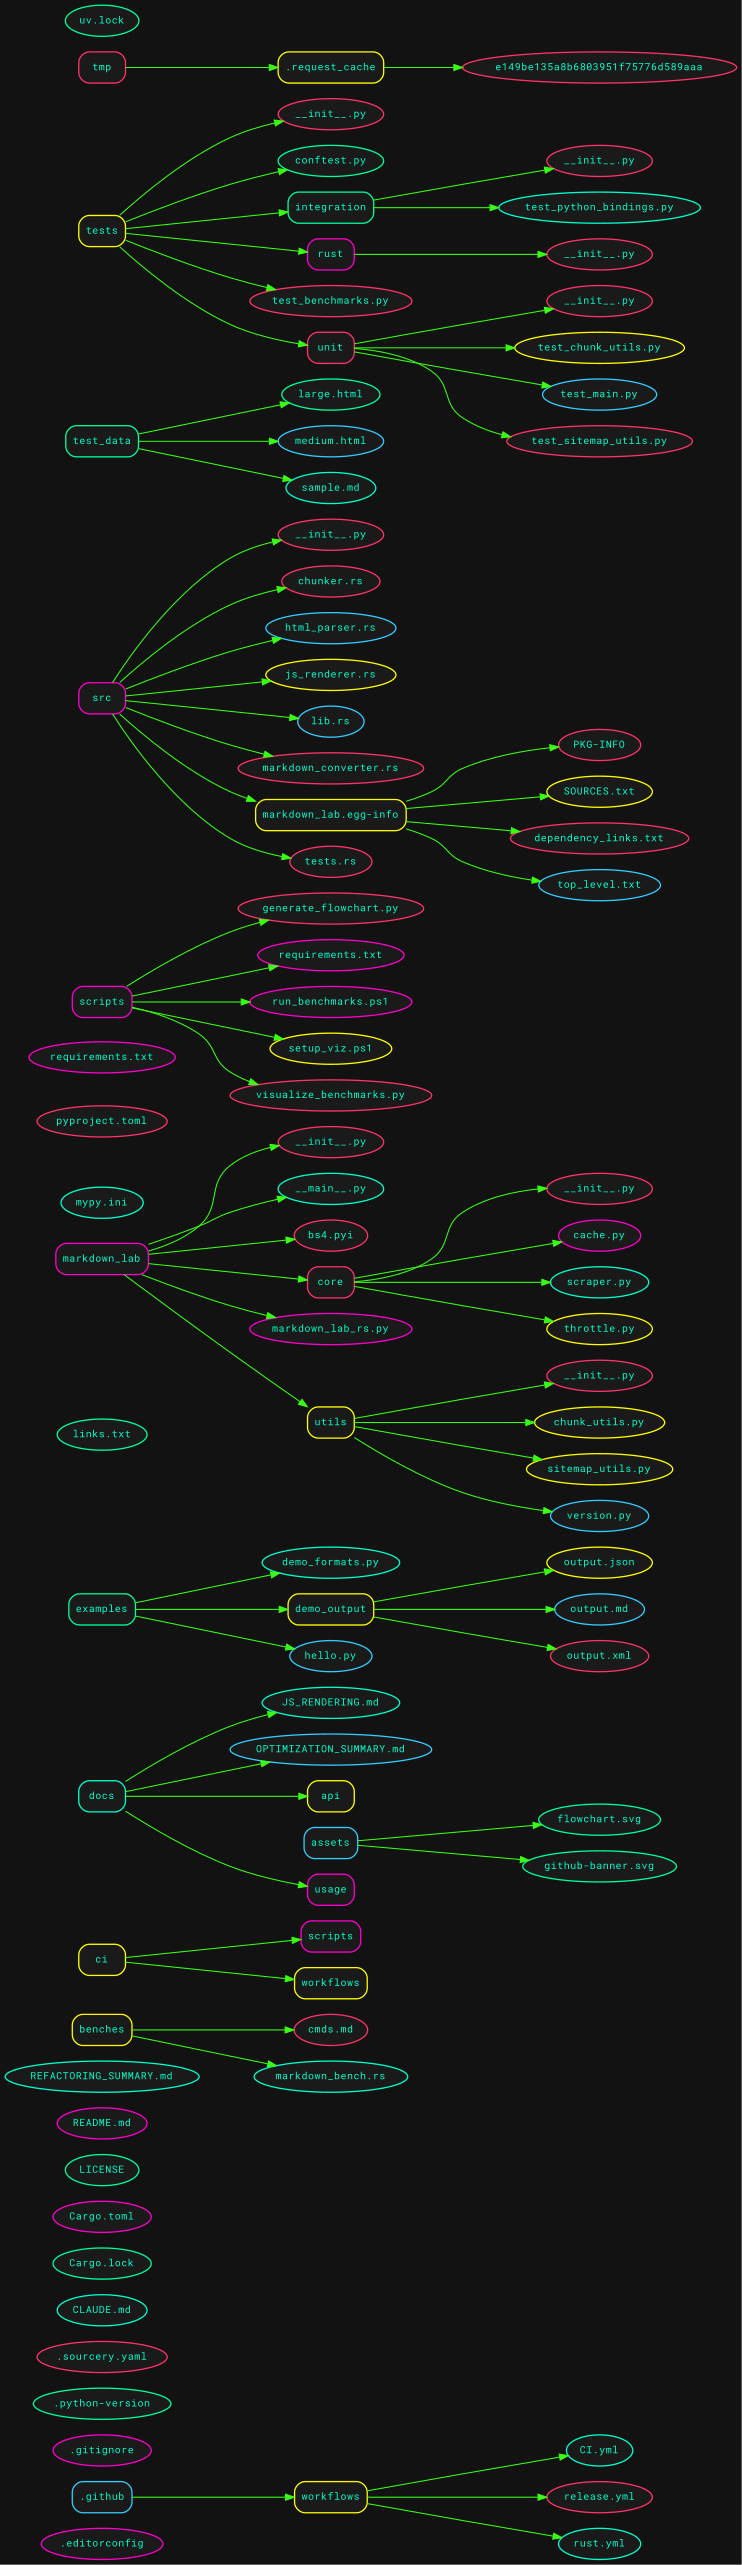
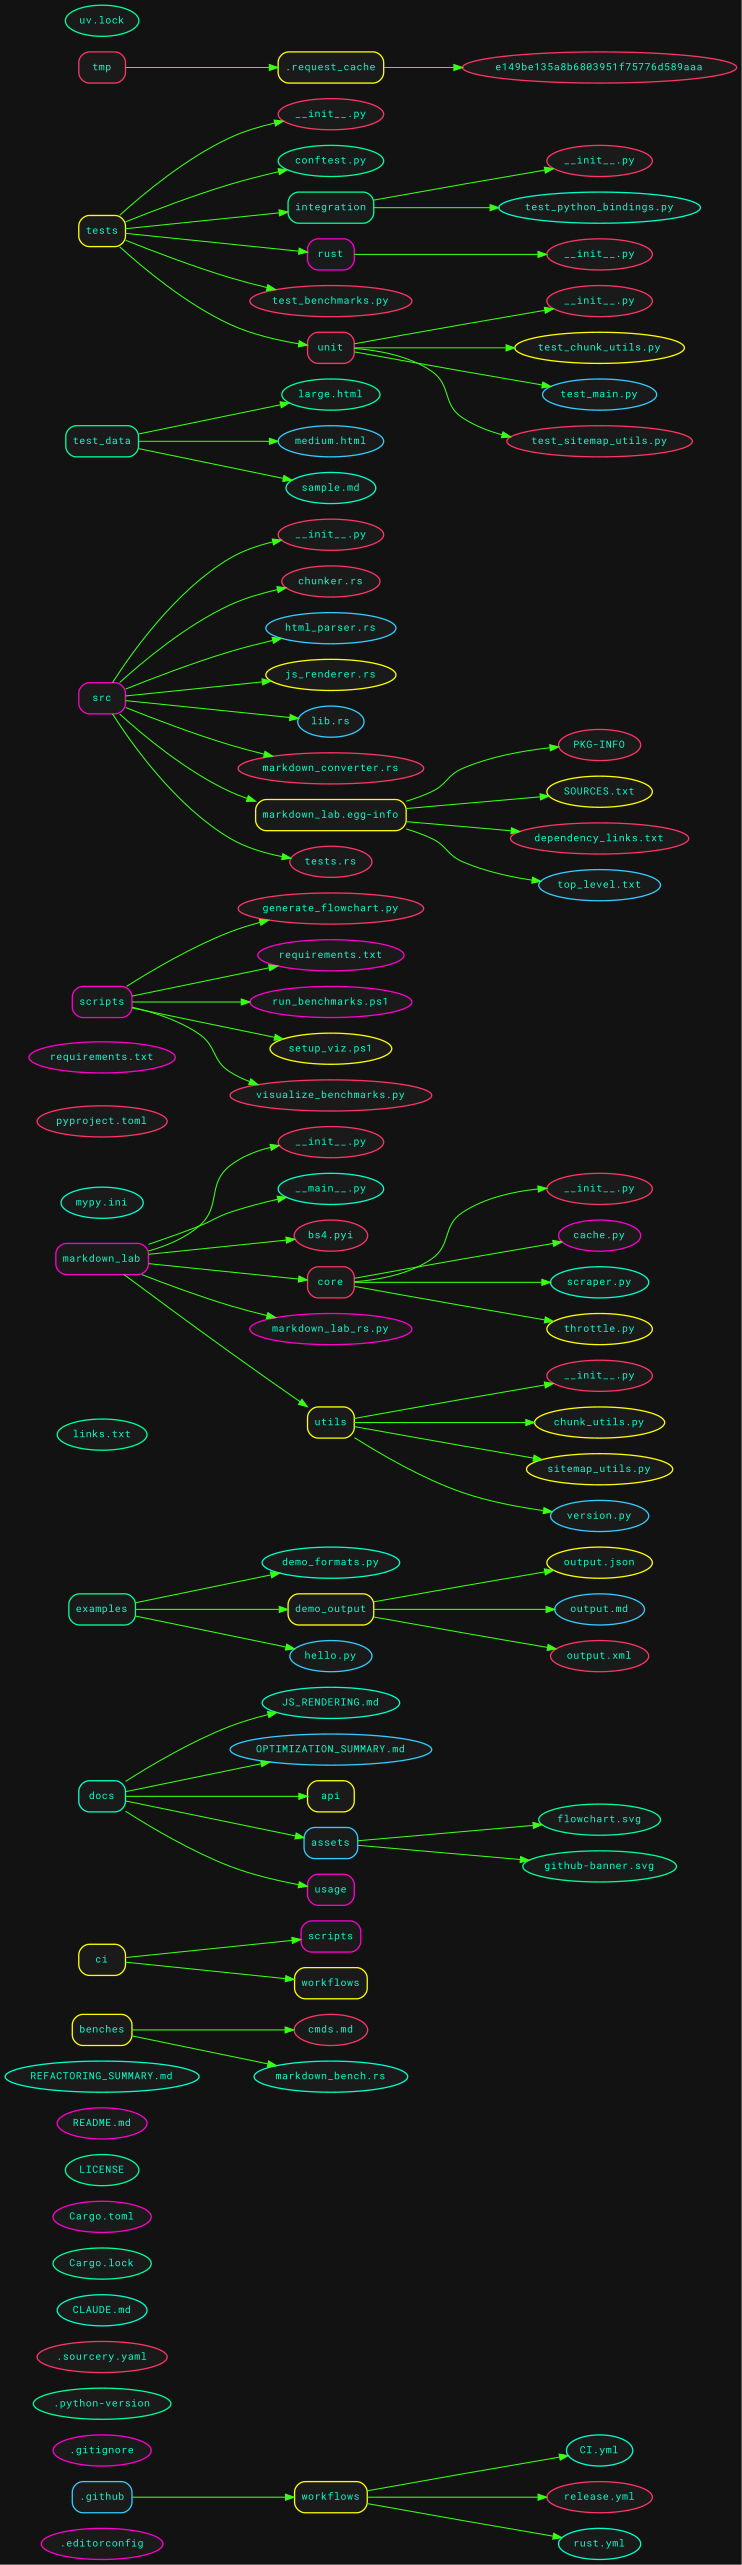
edge "docs" -> "assets": added
